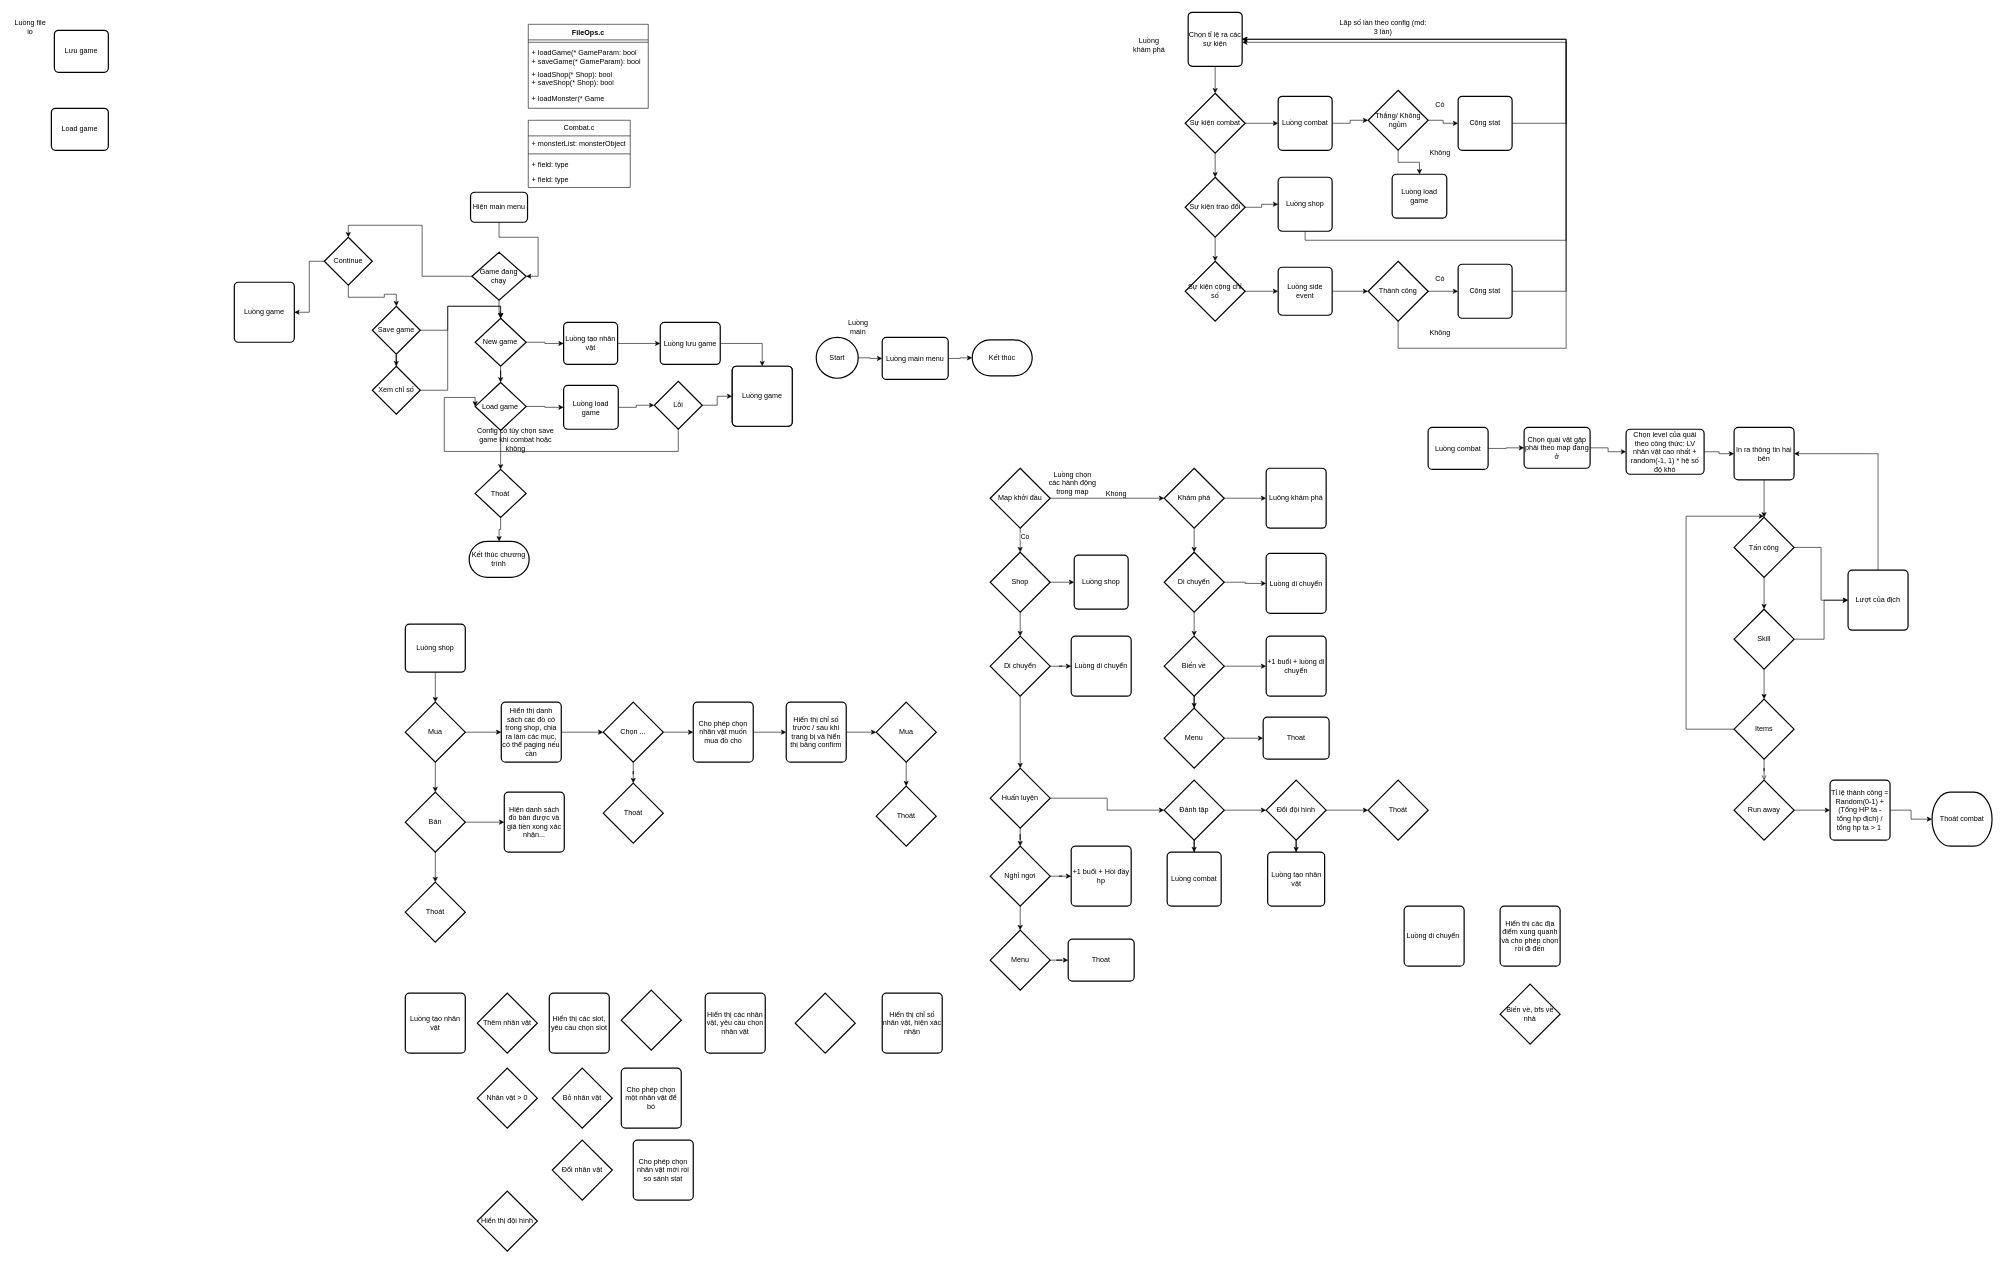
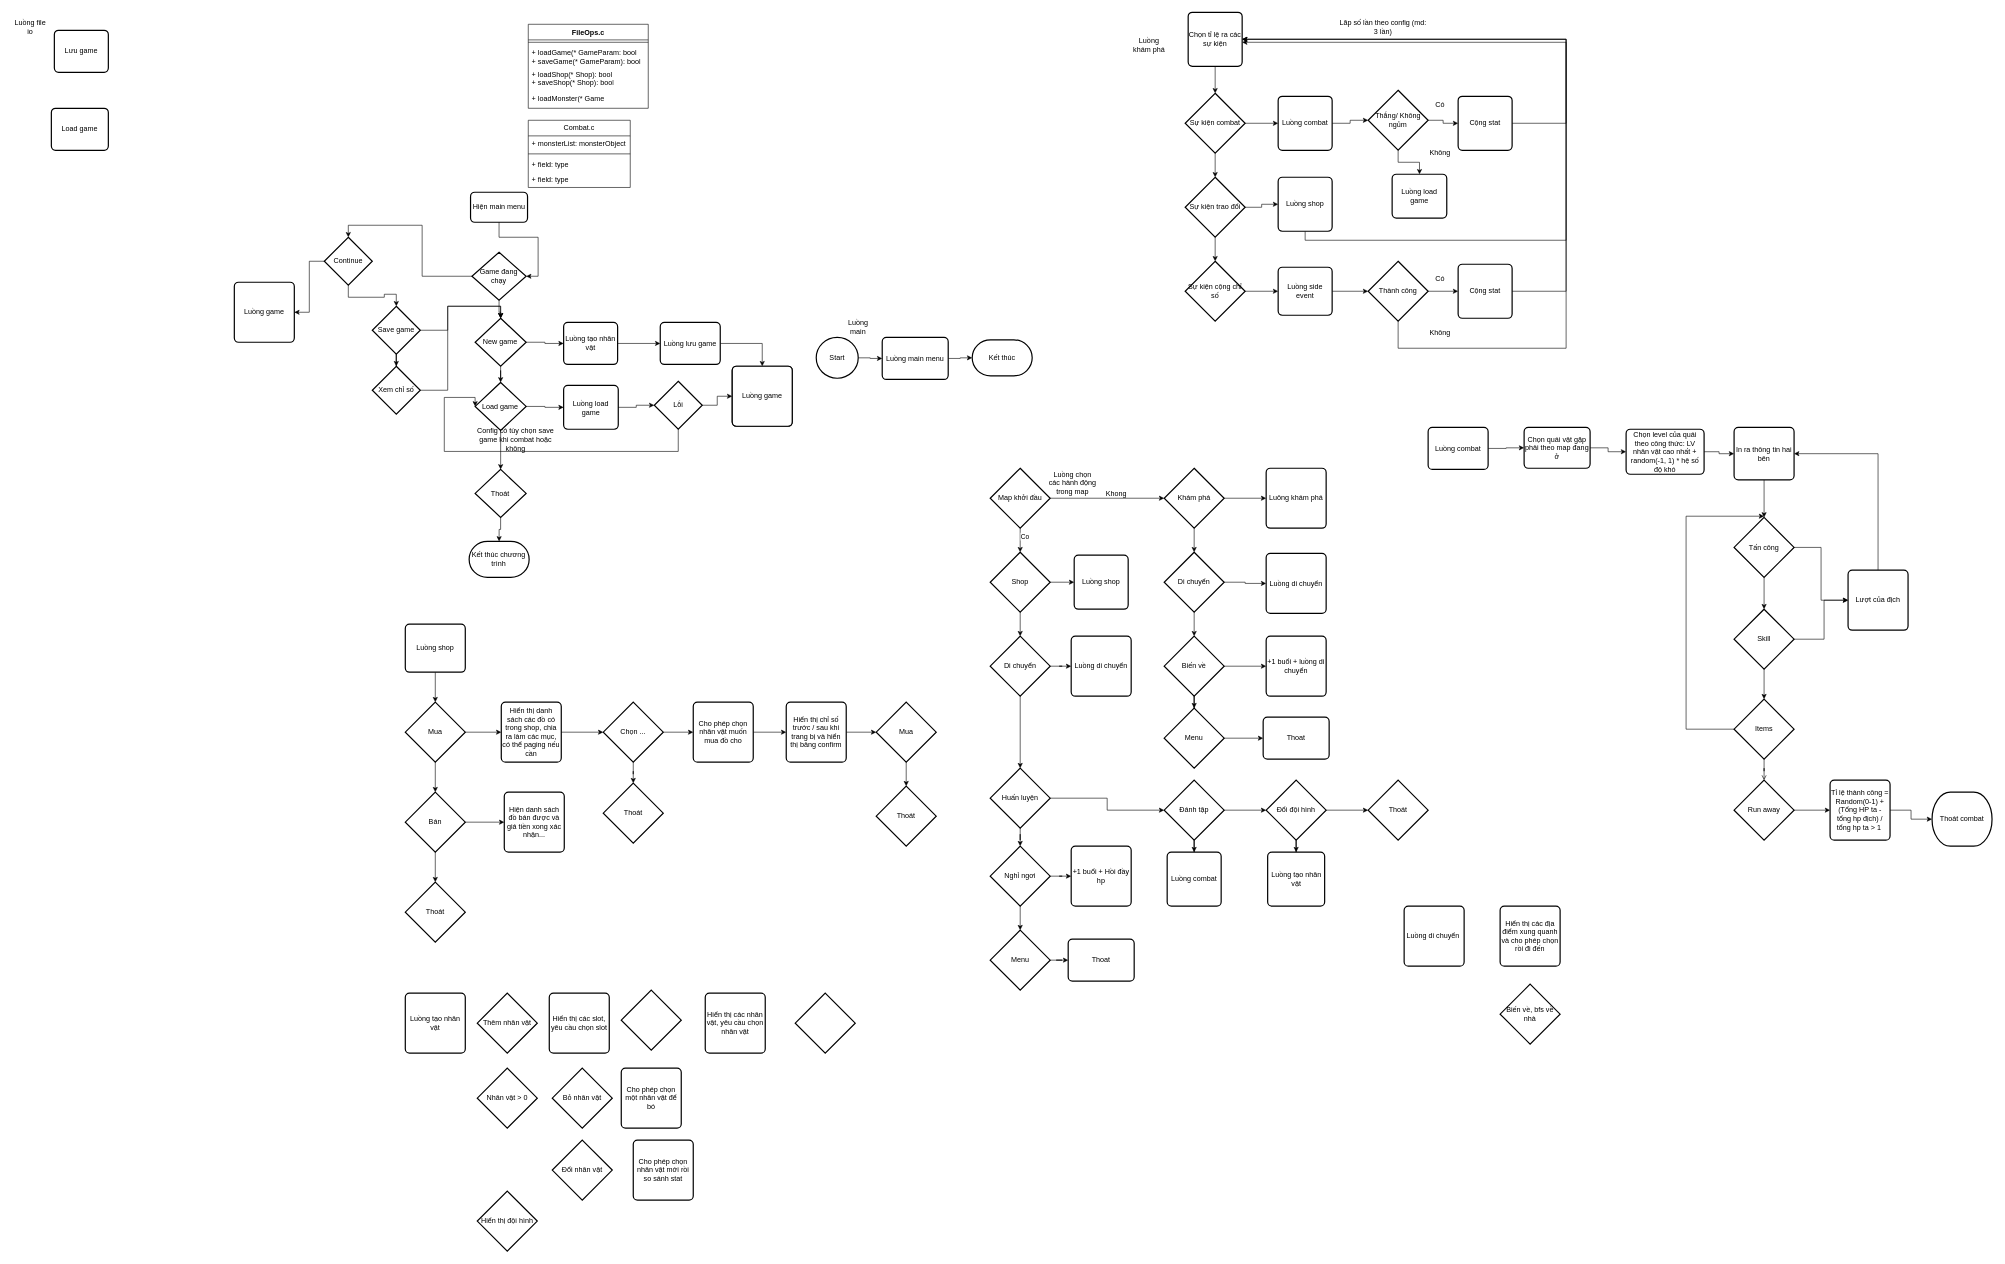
node "Hiển thị chỉ số nhân vật, hiện xác nhận": removed
